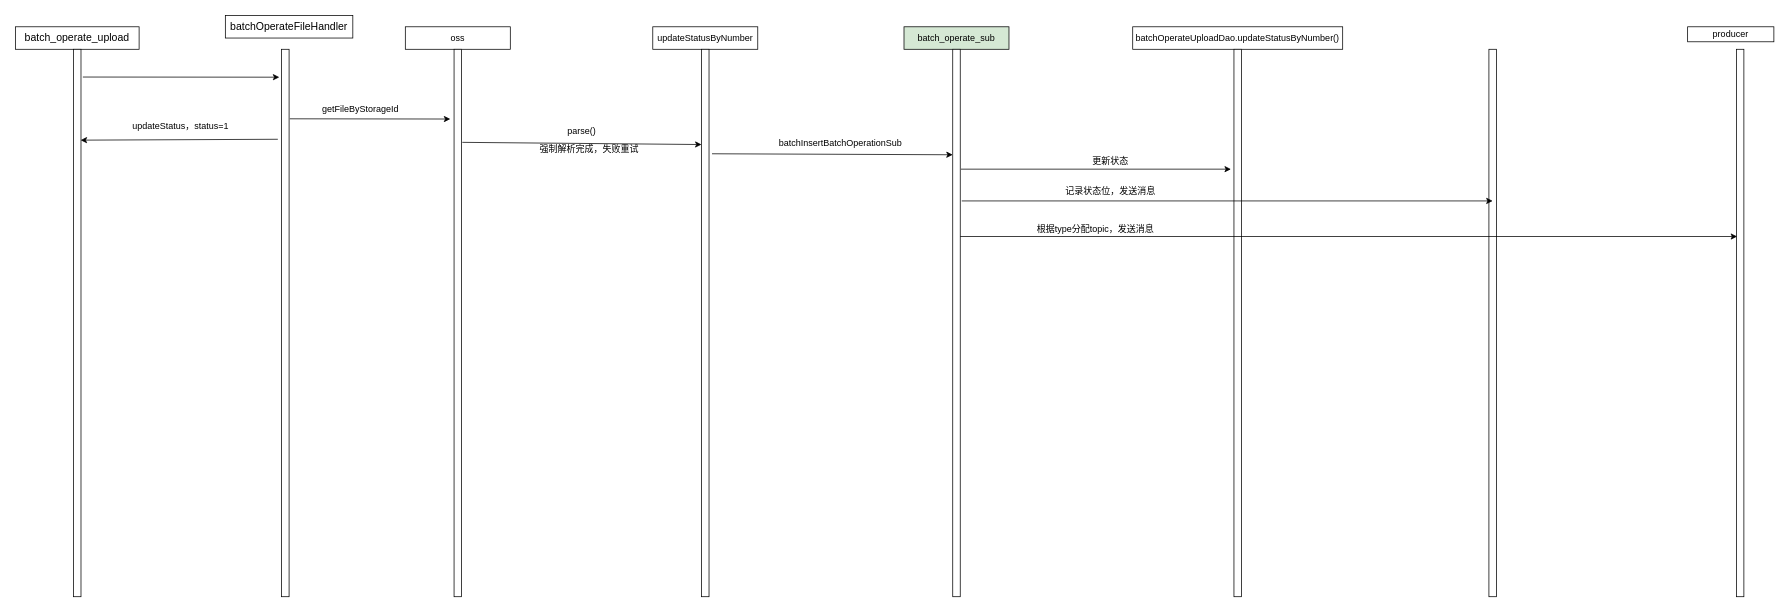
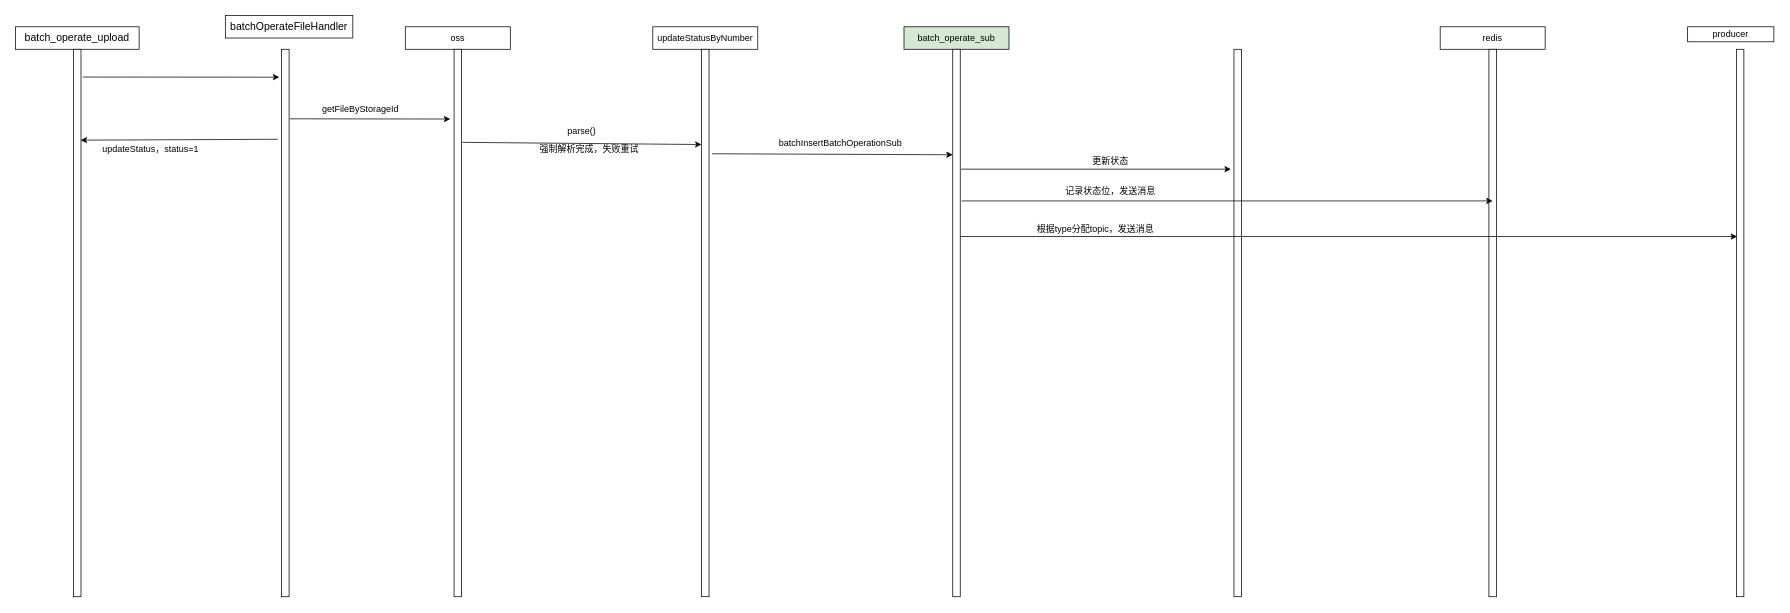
node "batchOperateUploadDao.updateStatusByNumber()": removed
node "redis": added
node "updateStatus，status=1": moved (180, 126) -> (150, 149)
